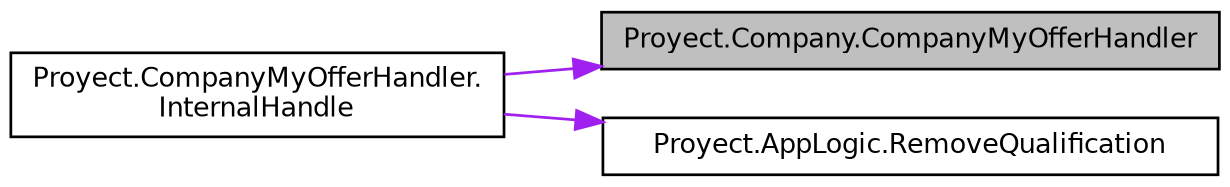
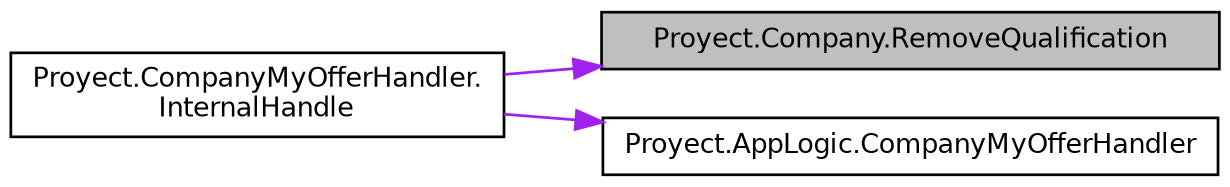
node "Proyect.Company.CompanyMyOfferHandler": label "Proyect.Company.CompanyMyOfferHandler" -> "Proyect.Company.RemoveQualification"
node "Proyect.AppLogic.RemoveQualification": label "Proyect.AppLogic.RemoveQualification" -> "Proyect.AppLogic.CompanyMyOfferHandler"
